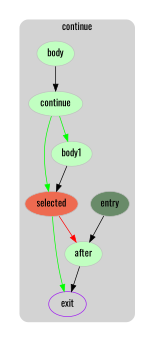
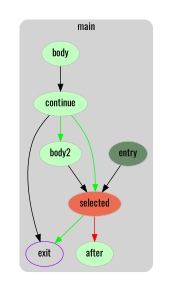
cluster "continue": label "continue" -> "main"
node "body1": label "body1" -> "body2"
edge "entry" -> "after": now "entry" -> "selected"
edge "after" -> "exit": now "continue" -> "exit"
